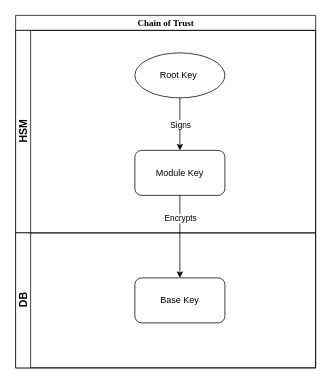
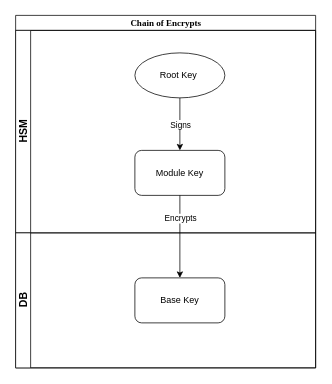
node "Chain of Trust": label "Chain of Trust" -> "Chain of Encrypts"
